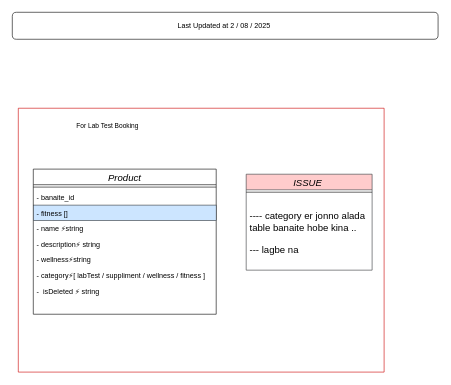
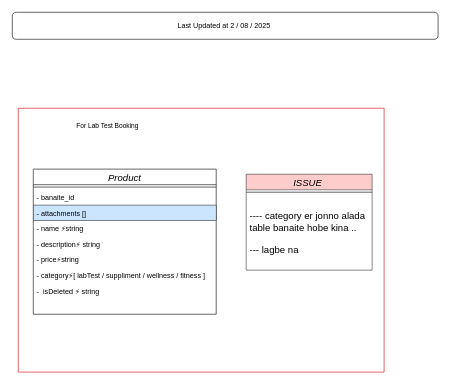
node "- fitness []": label "- fitness []" -> "- attachments []"
node "- wellness⚡string": label "- wellness⚡string" -> "- price⚡string"
